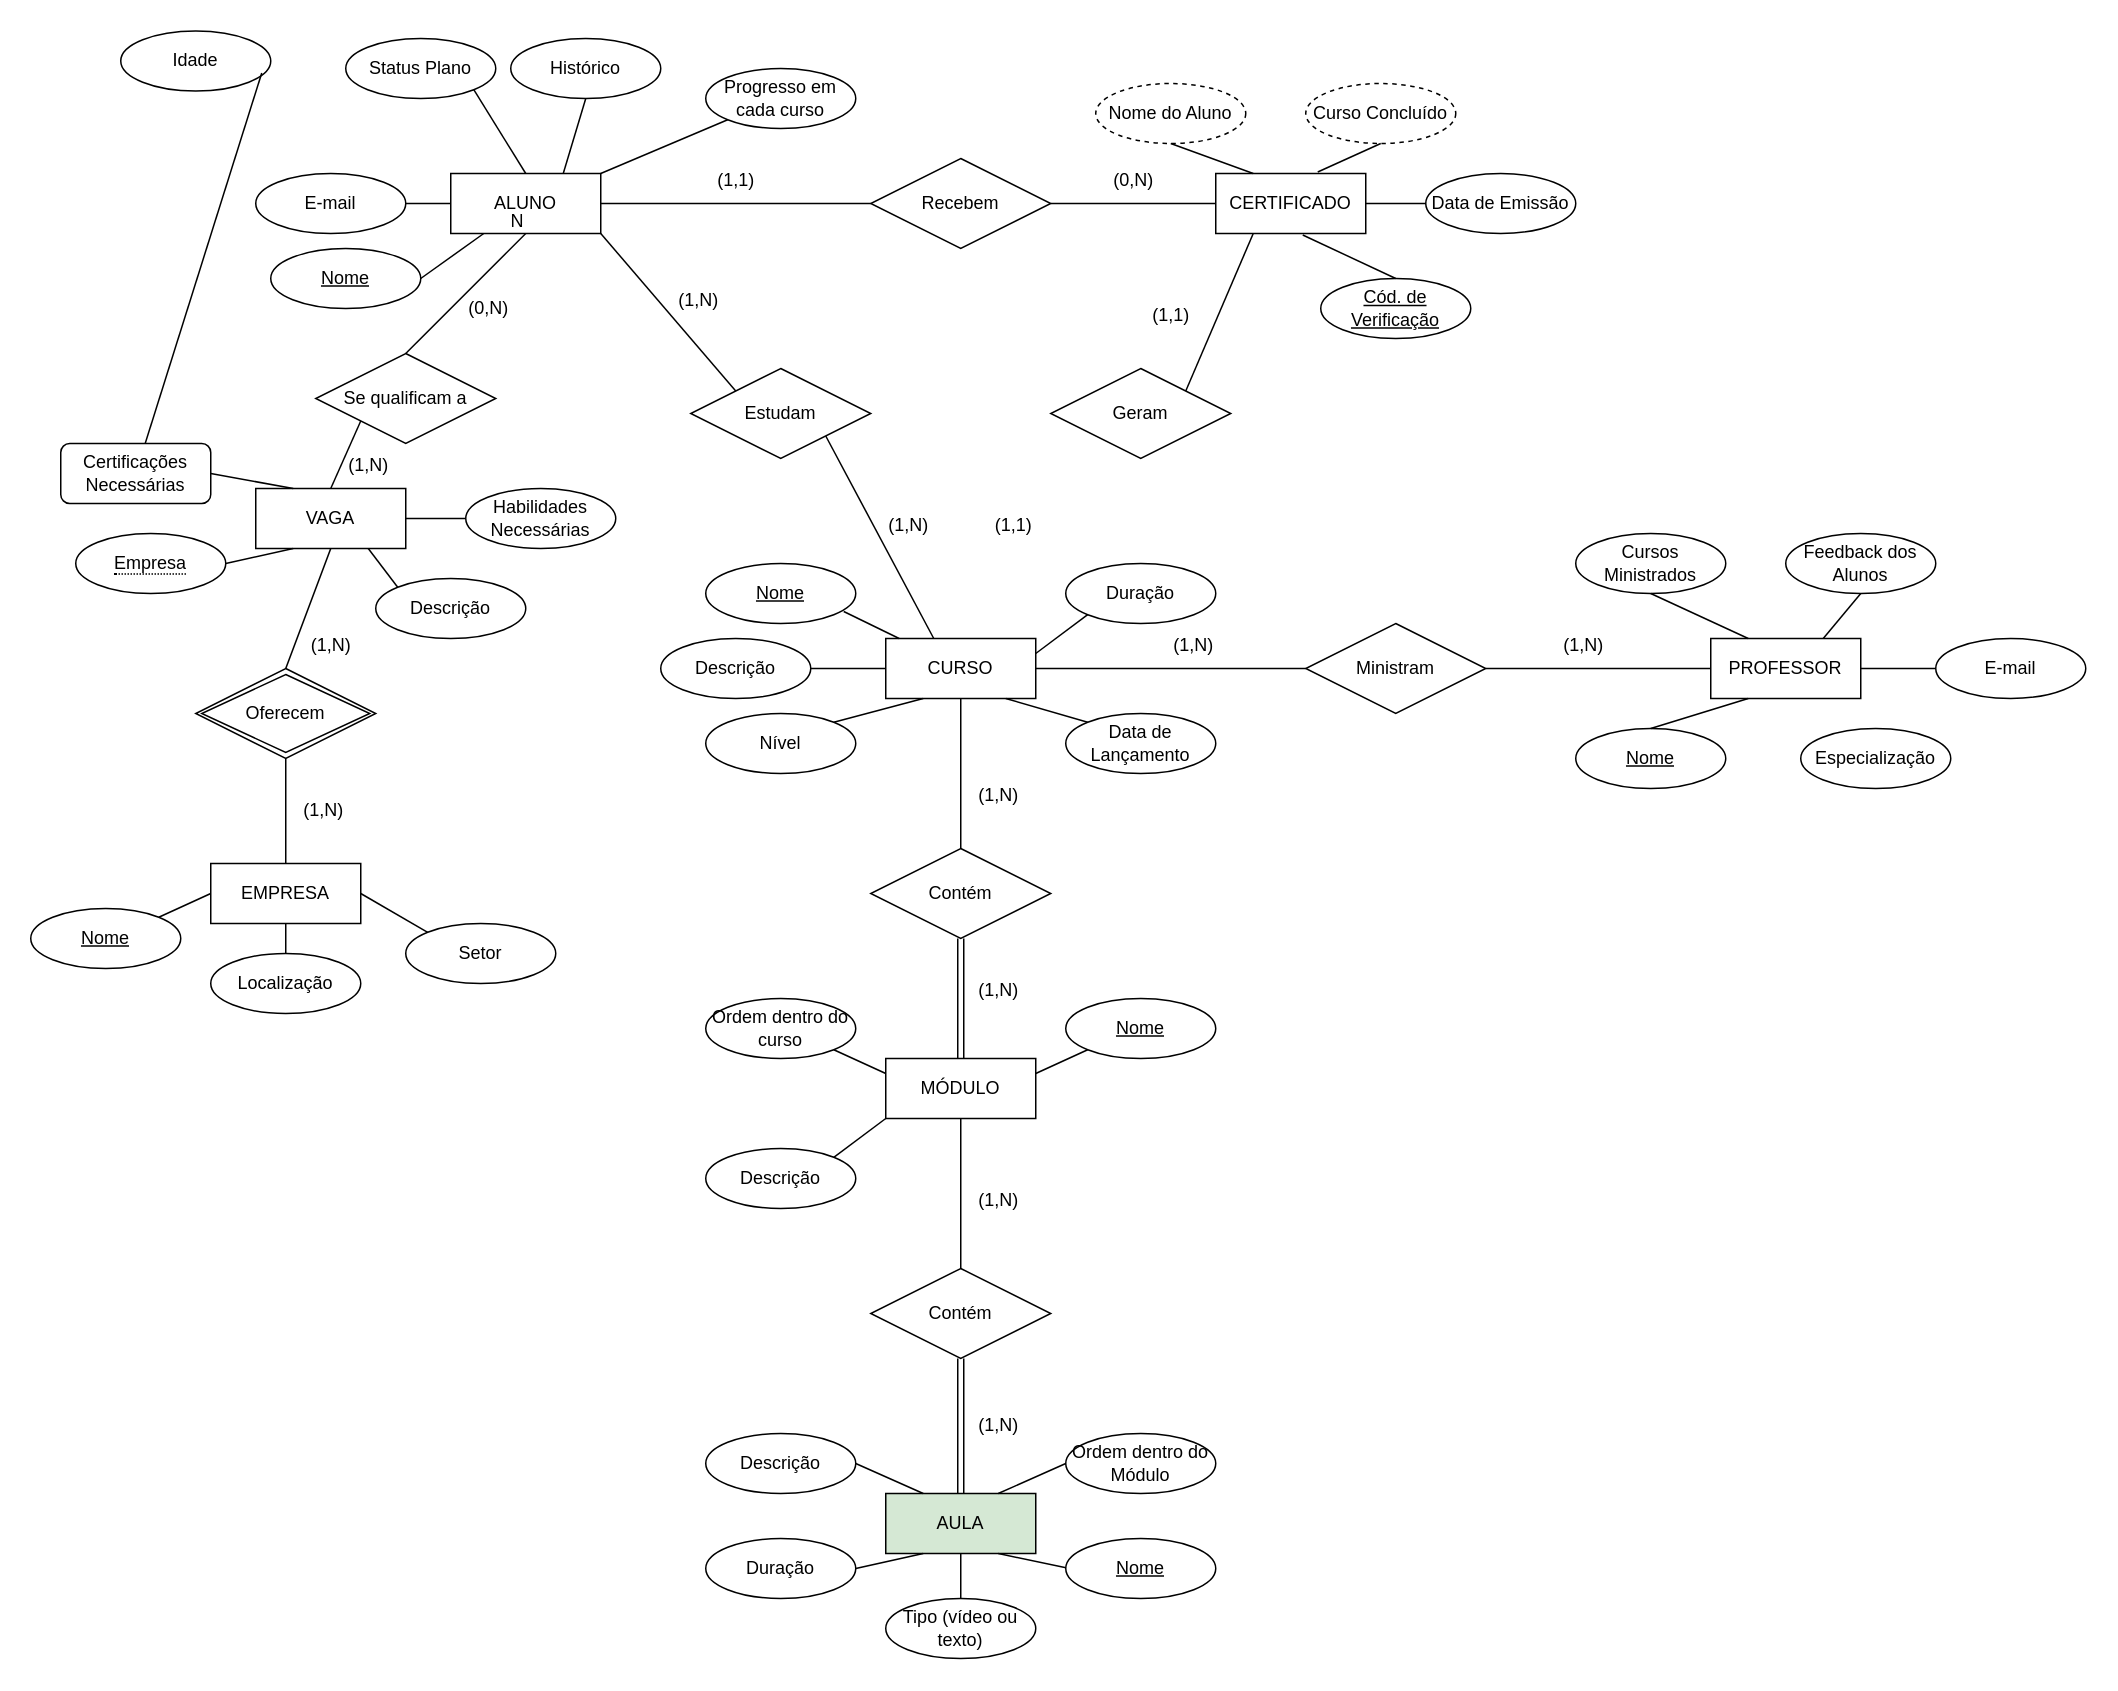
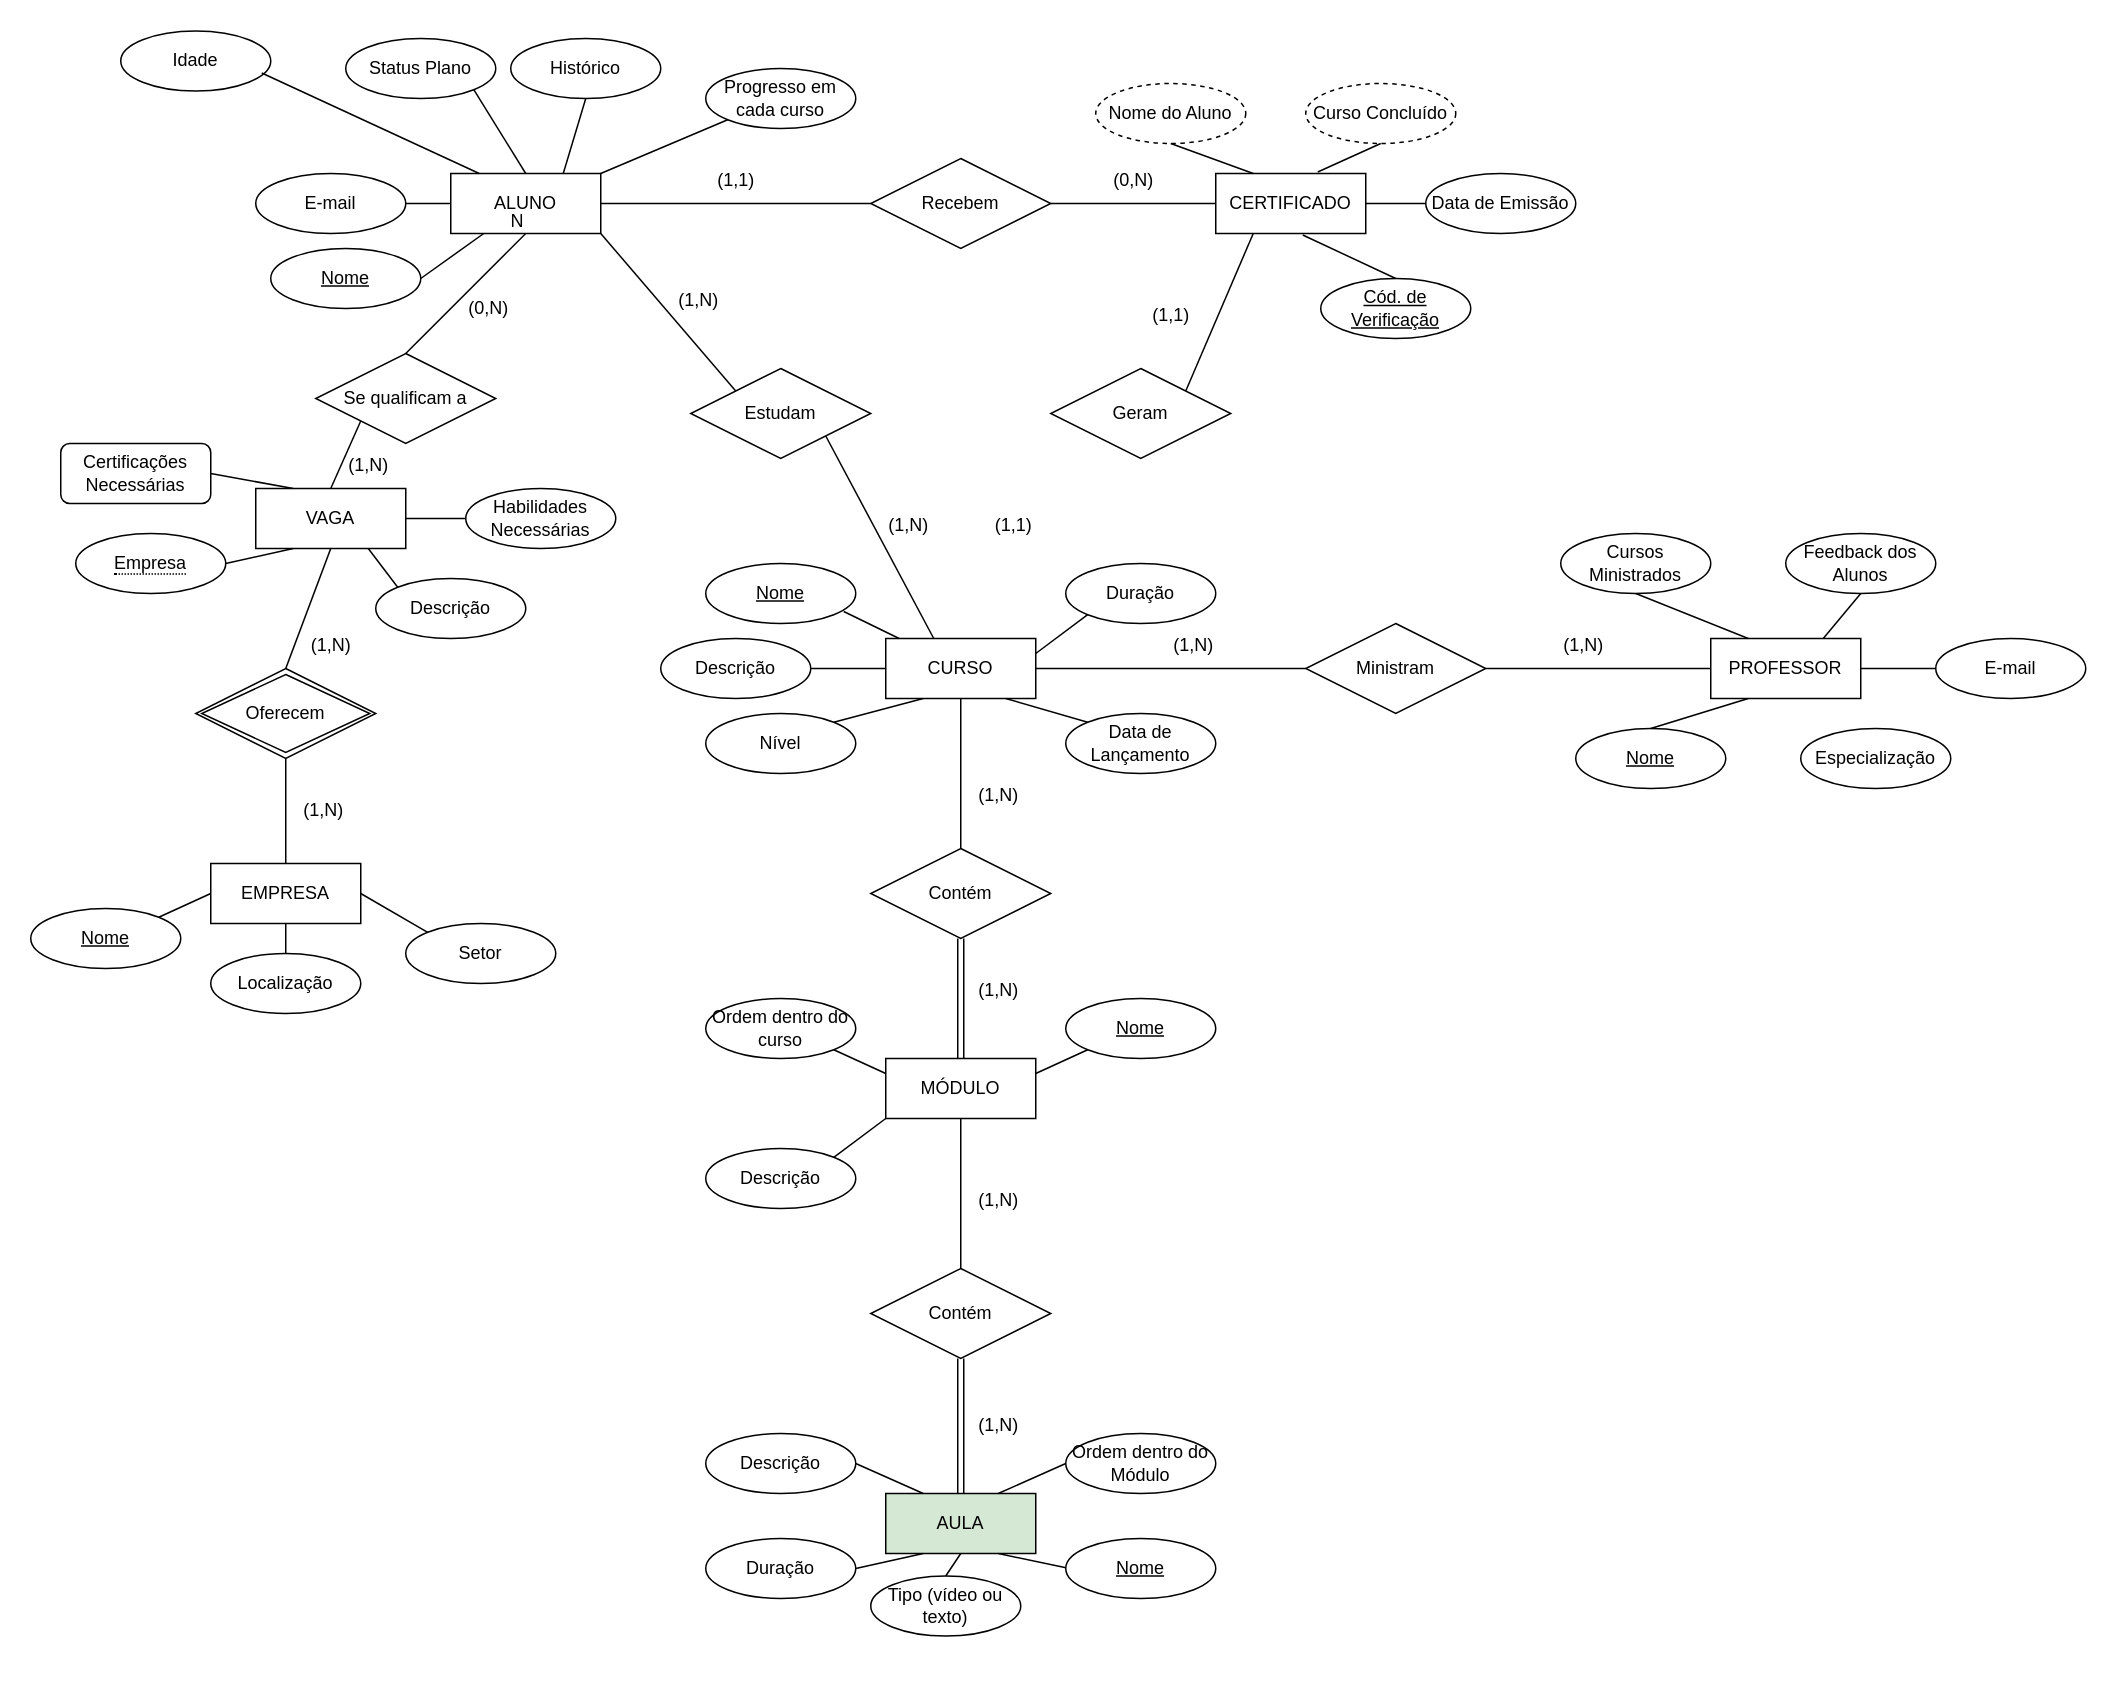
edge "Idade" -- "Certificações Necessárias": now "Idade" -- "ALUNO"
node "Cursos Ministrados": moved (1651, 563) -> (1636, 563)
node "Tipo (vídeo ou texto)": moved (961, 1628) -> (946, 1606)
